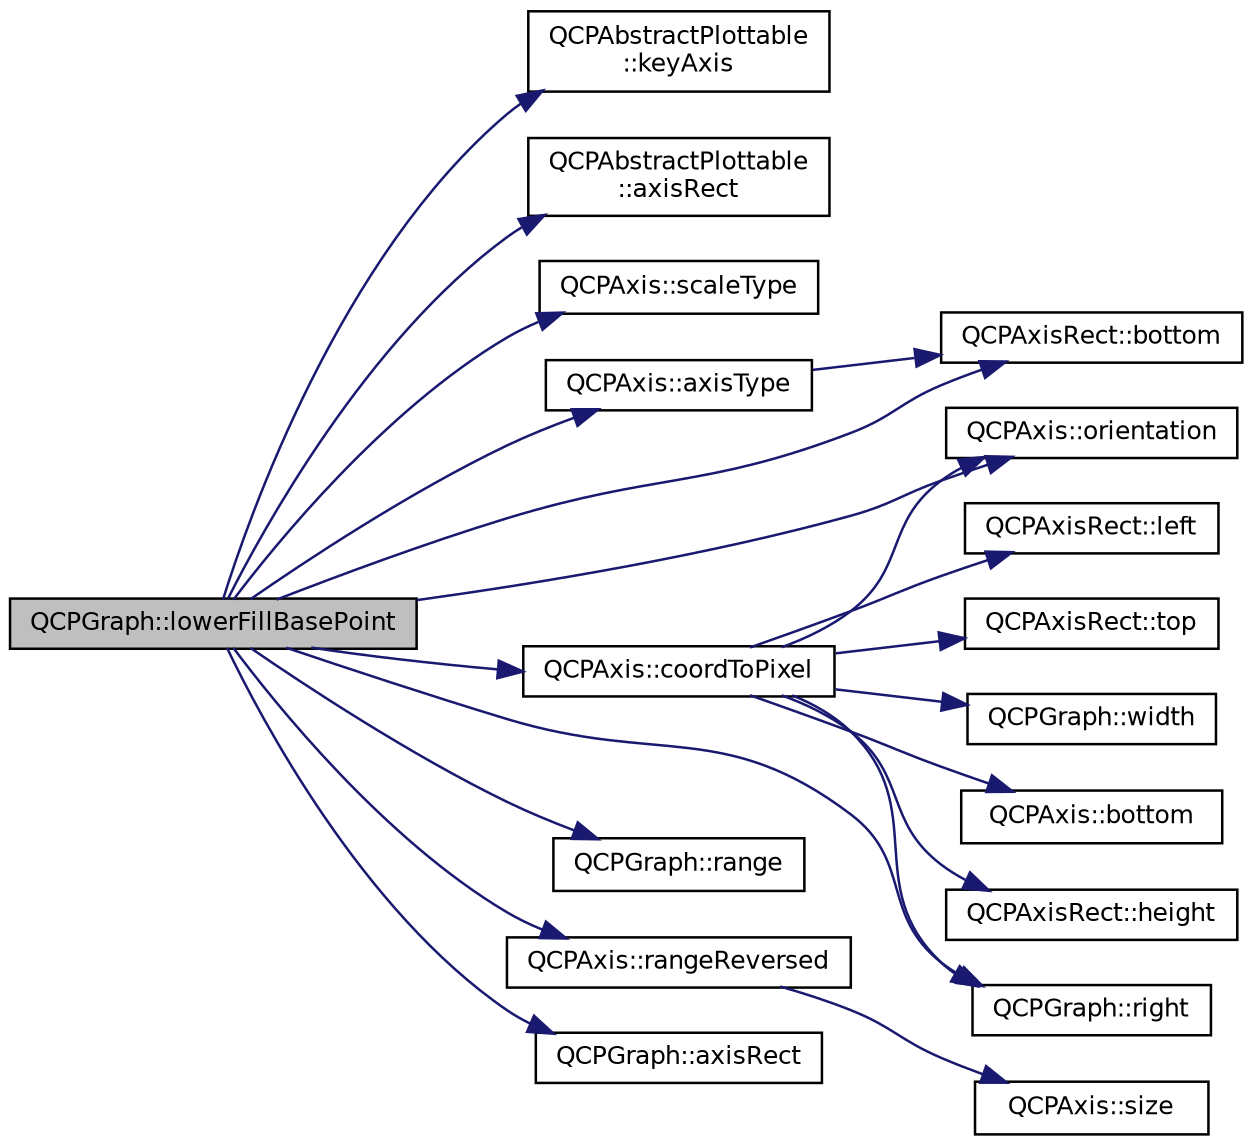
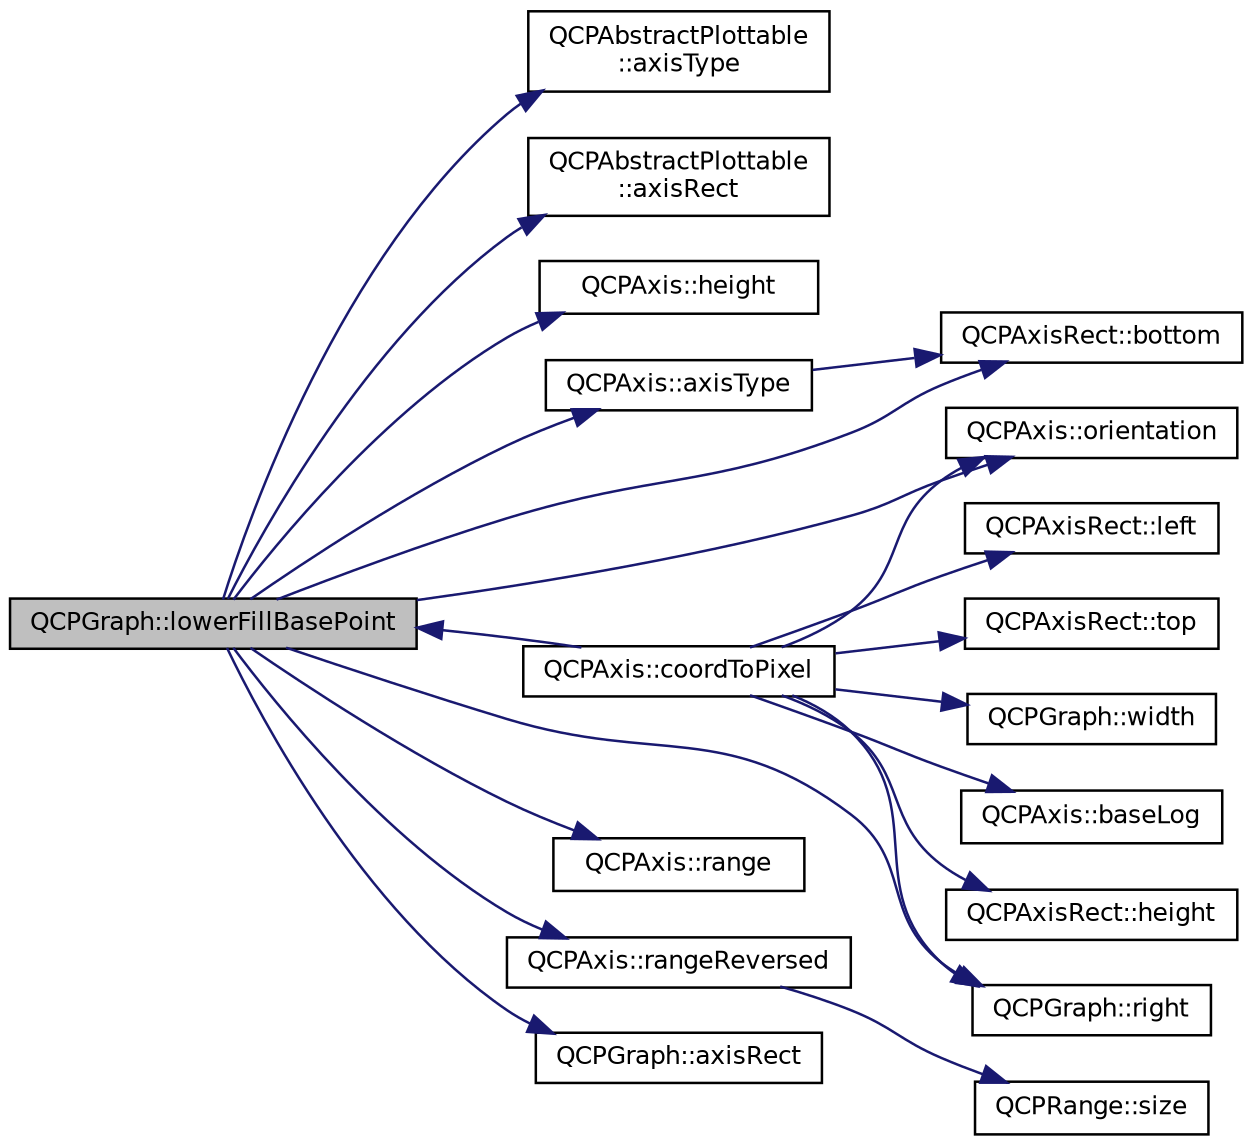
node "QCPAbstractPlottable ::keyAxis": label "QCPAbstractPlottable ::keyAxis" -> "QCPAbstractPlottable ::axisType"
node "QCPAxis::scaleType": label "QCPAxis::scaleType" -> "QCPAxis::height"
edge "QCPGraph::lowerFillBasePoint" -> "QCPAxis::coordToPixel": reversed
node "QCPAxis::bottom": label "QCPAxis::bottom" -> "QCPAxis::baseLog"
node "QCPGraph::range": label "QCPGraph::range" -> "QCPAxis::range"
node "QCPAxis::size": label "QCPAxis::size" -> "QCPRange::size"
